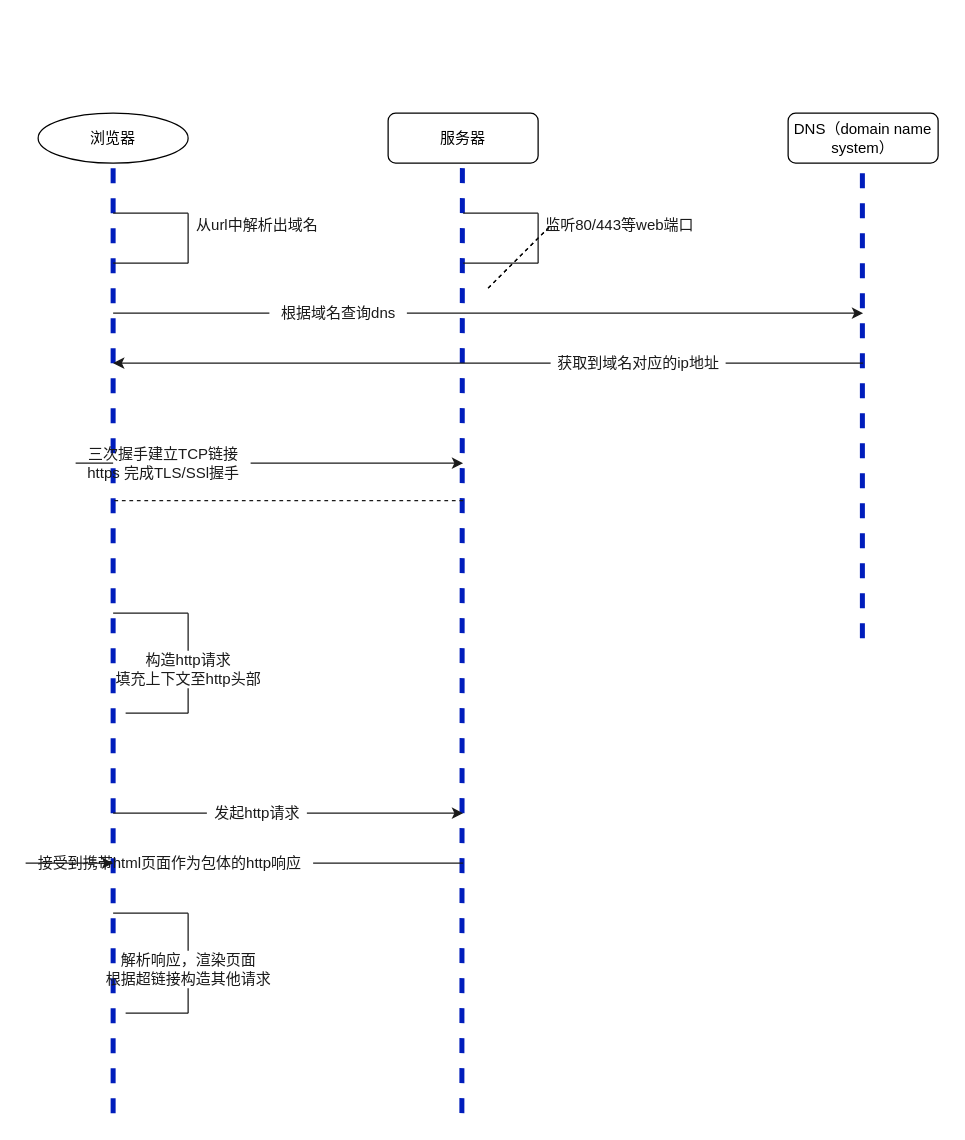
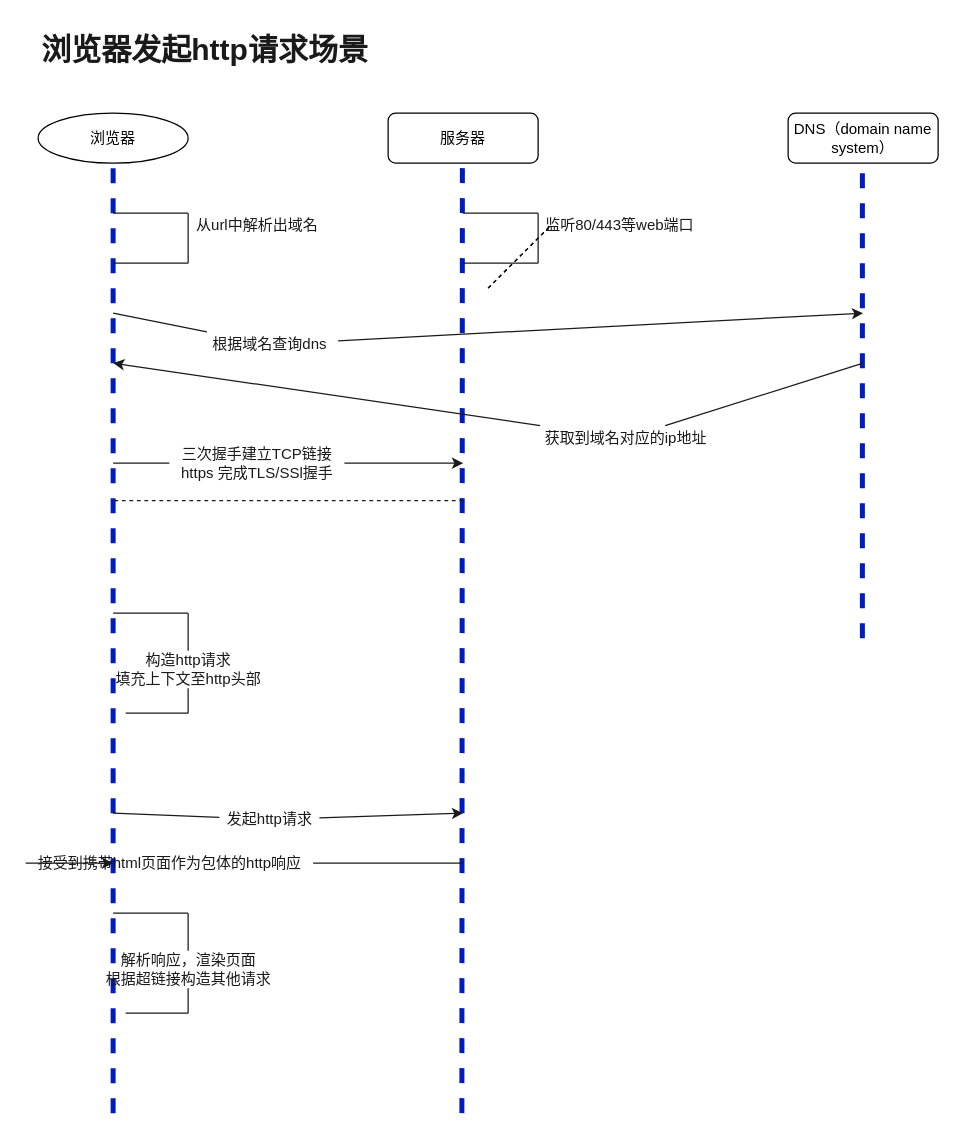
node "浏览器发起http请求场景": added
node "根据域名查询dns": moved (338, 313) -> (269, 344)
node "获取到域名对应的ip地址": moved (638, 363) -> (626, 438)
node "三次握手建立TCP链接 https 完成TLS/SSl握手": moved (163, 463) -> (257, 463)
node "发起http请求": moved (257, 813) -> (269, 819)
